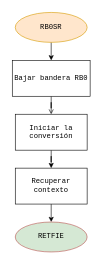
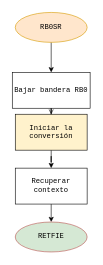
node "Bajar bandera RB0": moved (51, 78) -> (51, 90)
node "Iniciar la conversión": fillcolor #ffffff -> #fff2cc
